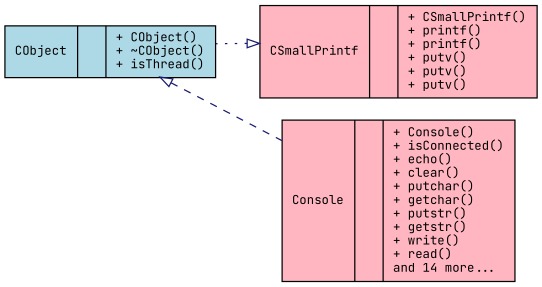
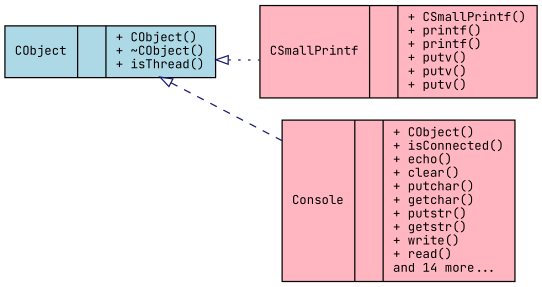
edge "CObject" -> "CSmallPrintf": reversed
node "Console": text "+ Console()" -> "+ CObject()"
